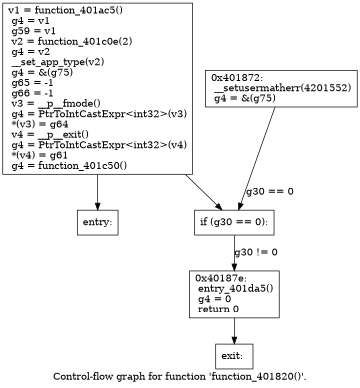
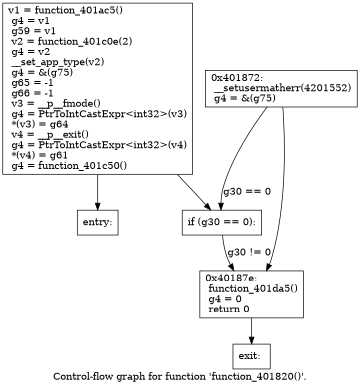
edge "0x401872:" -> "0x40187e:": added
node "0x40187e:": text "entry_401da5()" -> "function_401da5()"
